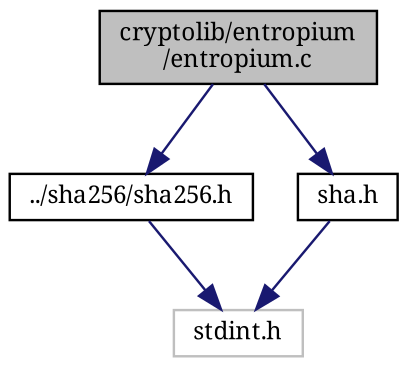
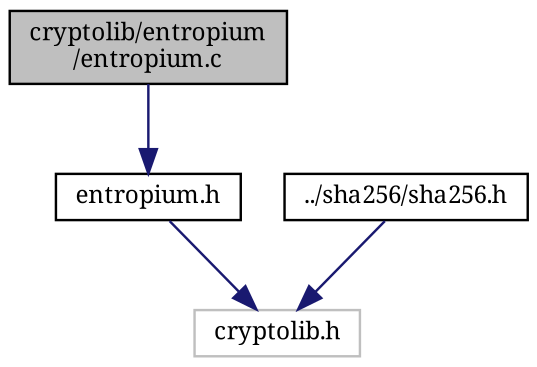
edge "cryptolib/entropium /entropium.c" -> "../sha256/sha256.h": removed
node "sha.h": label "sha.h" -> "entropium.h"
node "stdint.h": label "stdint.h" -> "cryptolib.h"
